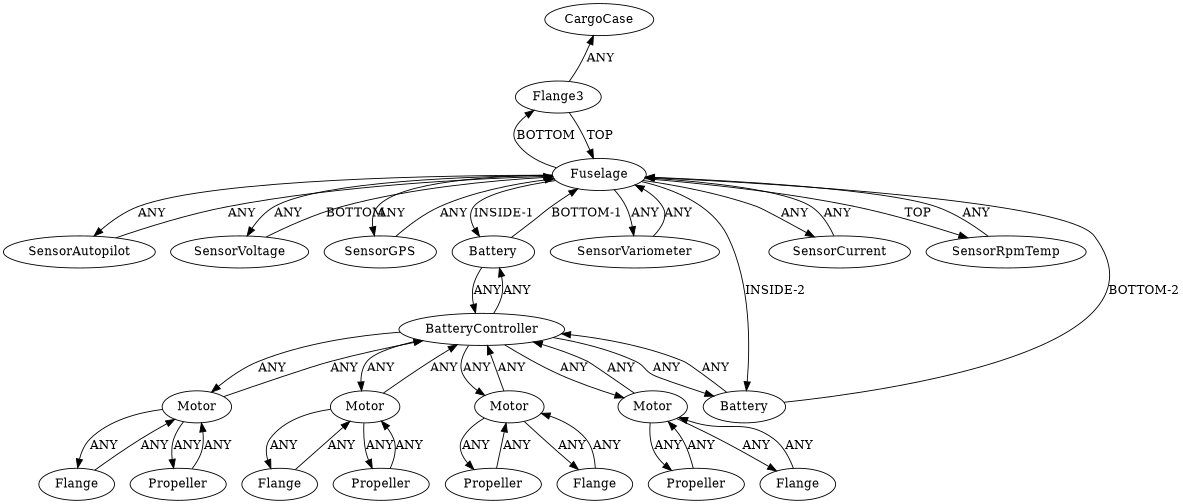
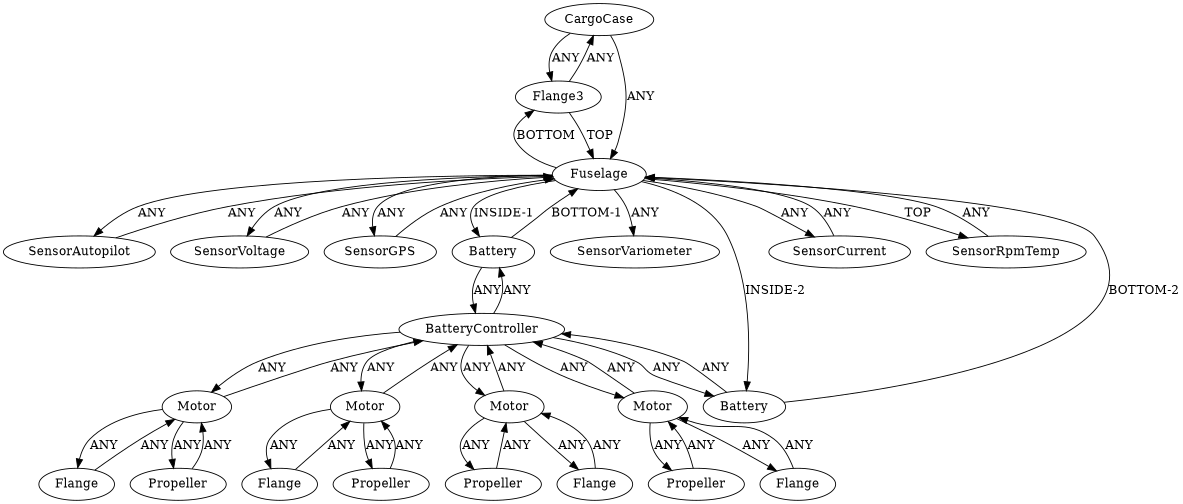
edge "CargoCase" -> "Flange3": added, label "ANY"
edge "SensorVariometer" -> "Fuselage": now "CargoCase" -> "Fuselage"
edge "SensorVoltage" -> "Fuselage": label "BOTTOM" -> "ANY"
